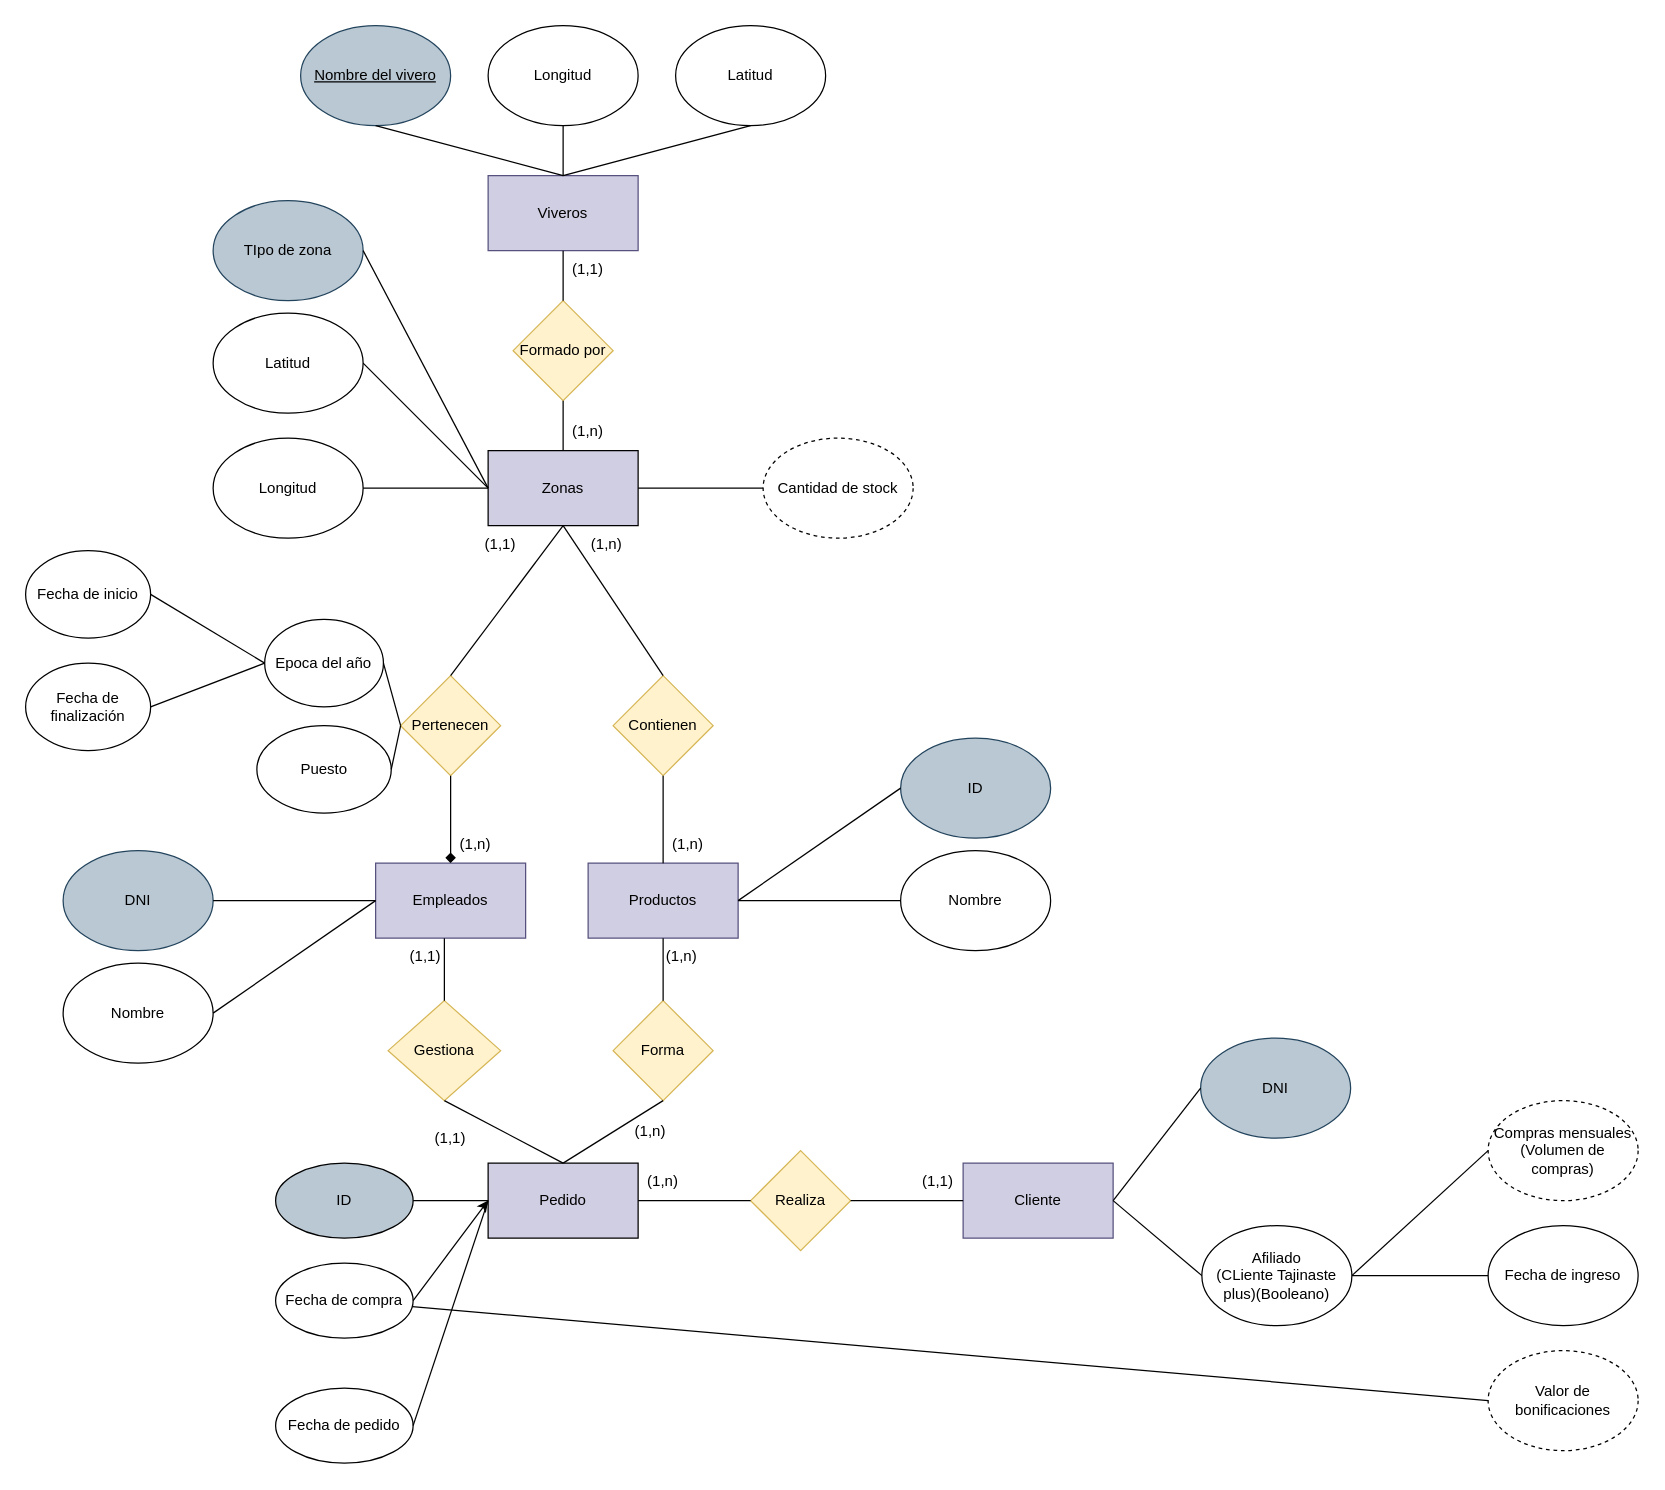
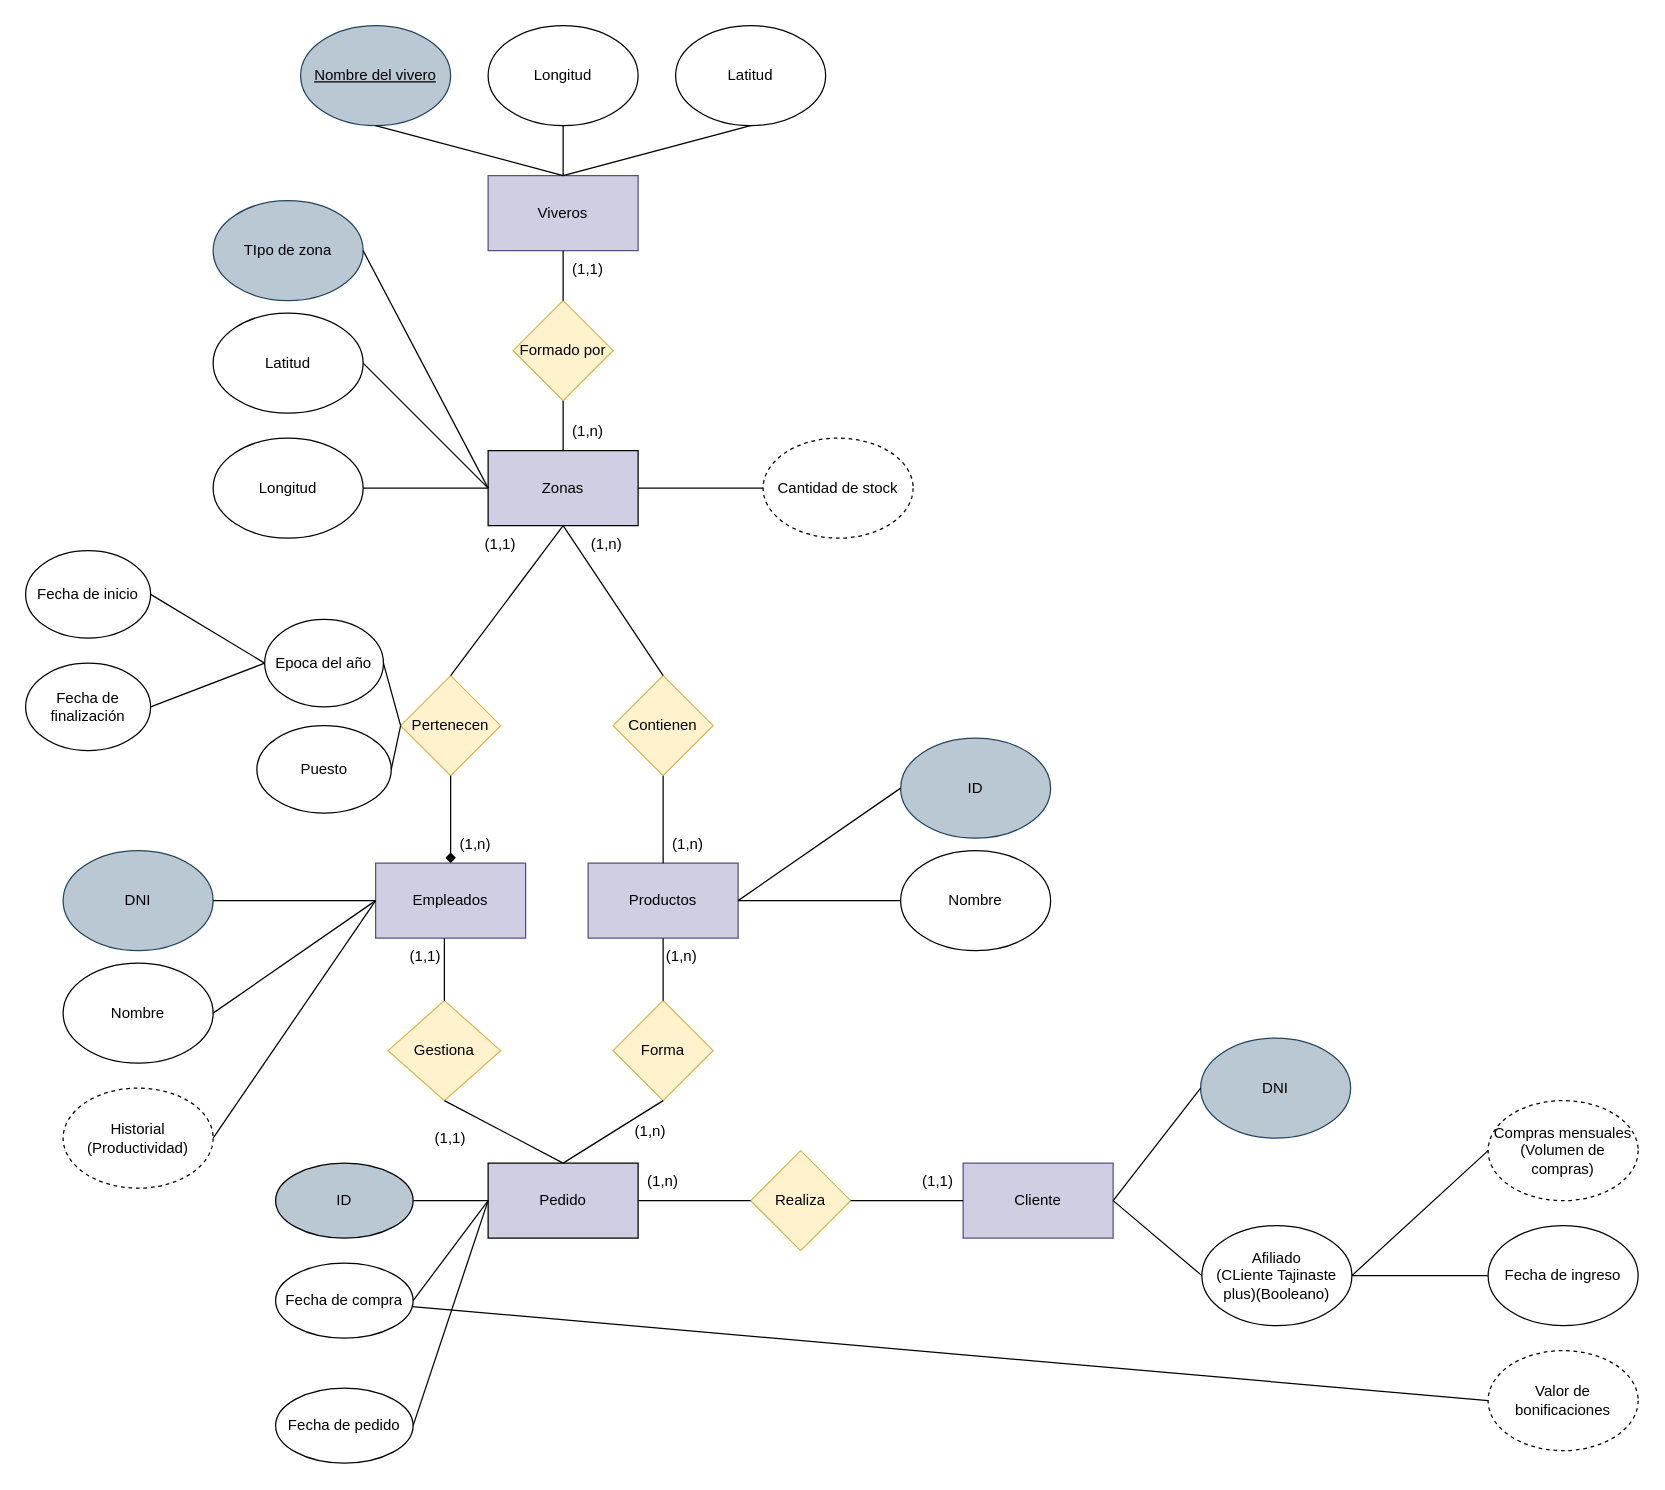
edge "Empleados" -- "Historial (Productividad)": added
node "Historial (Productividad)": added
edge "Fecha de compra" -> "Pedido": arrowhead classic -> none
